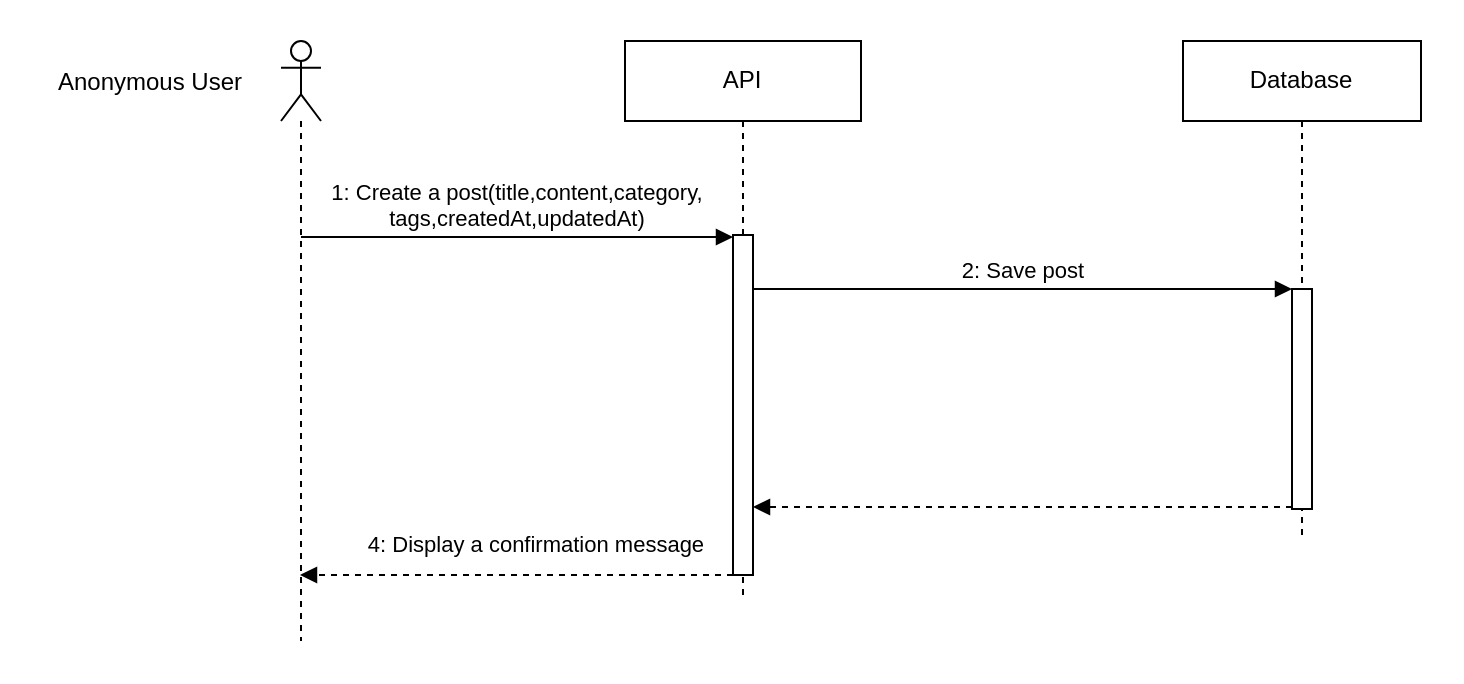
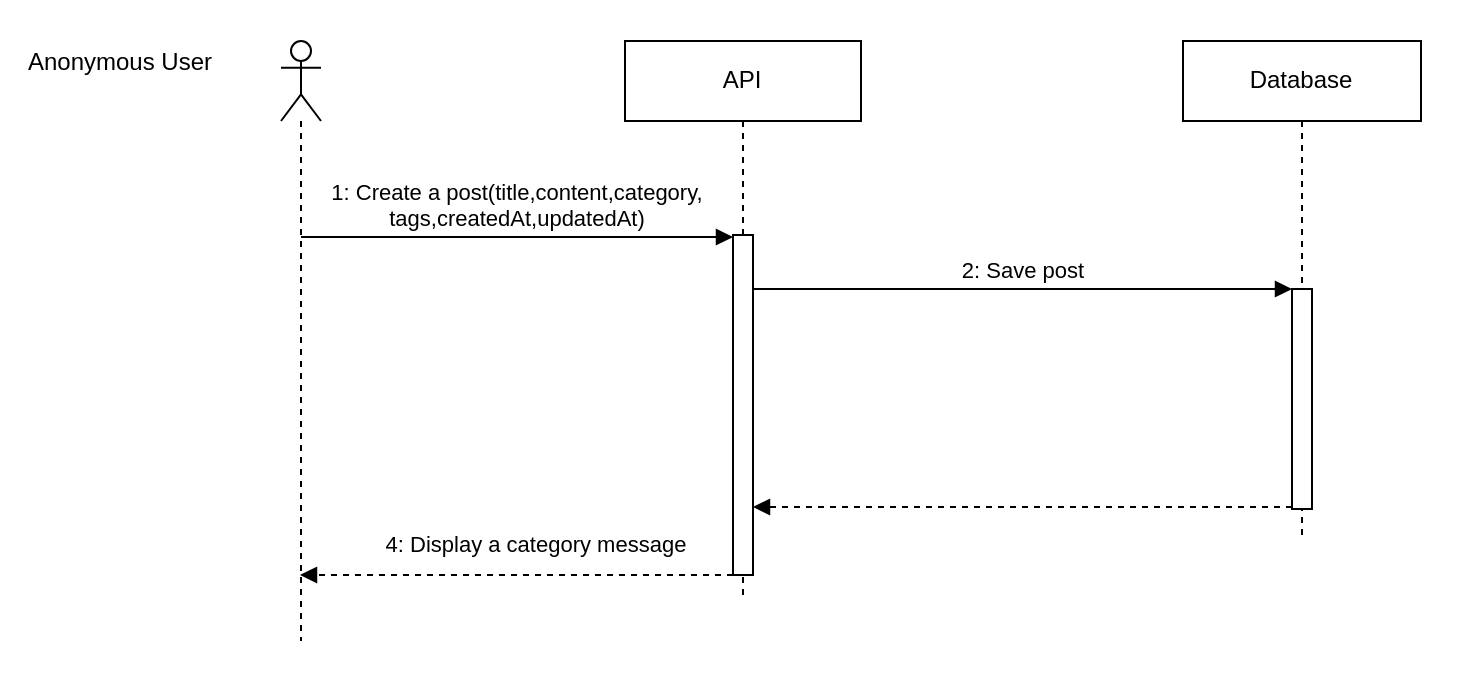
node "Anonymous User": moved (151, 83) -> (121, 63)
node "4: Display a confirmation message": label "4: Display a confirmation message" -> "4: Display a category message"
